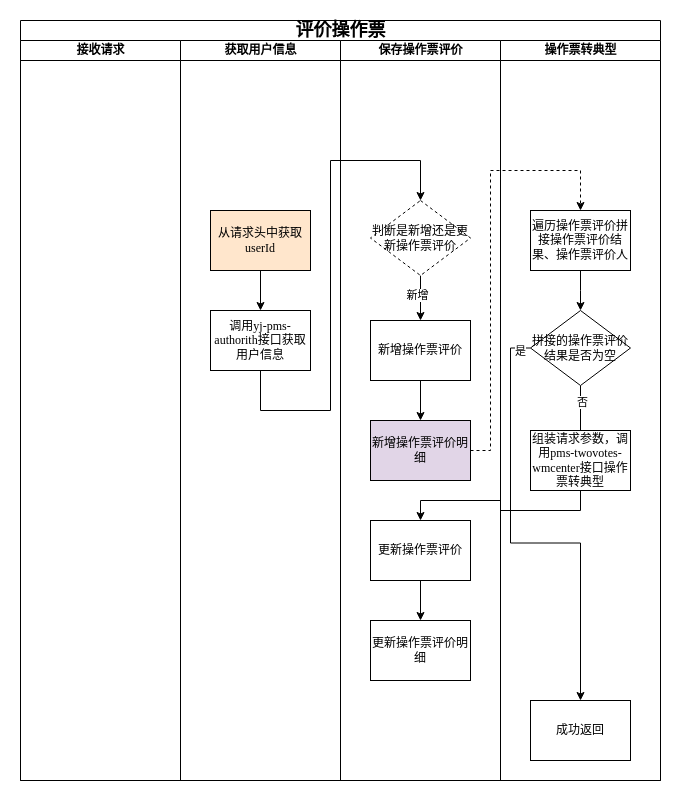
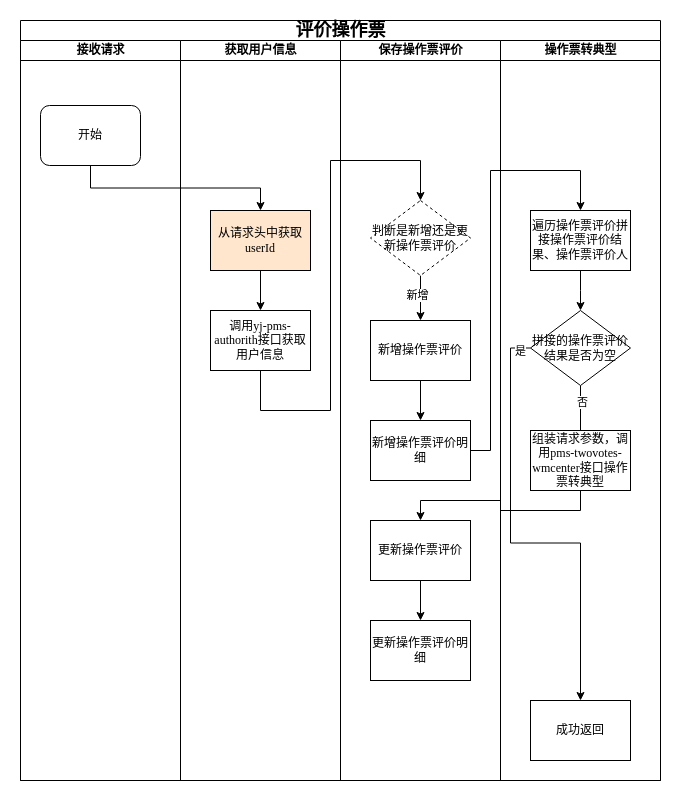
node "开始": added
edge "开始" -> "从请求头中获取userId": added
edge "新增操作票评价明细" -> "遍历操作票评价拼接操作票评价结果、操作票评价人": style dashed -> solid
node "新增操作票评价明细": fillcolor #e1d5e7 -> #ffffff
